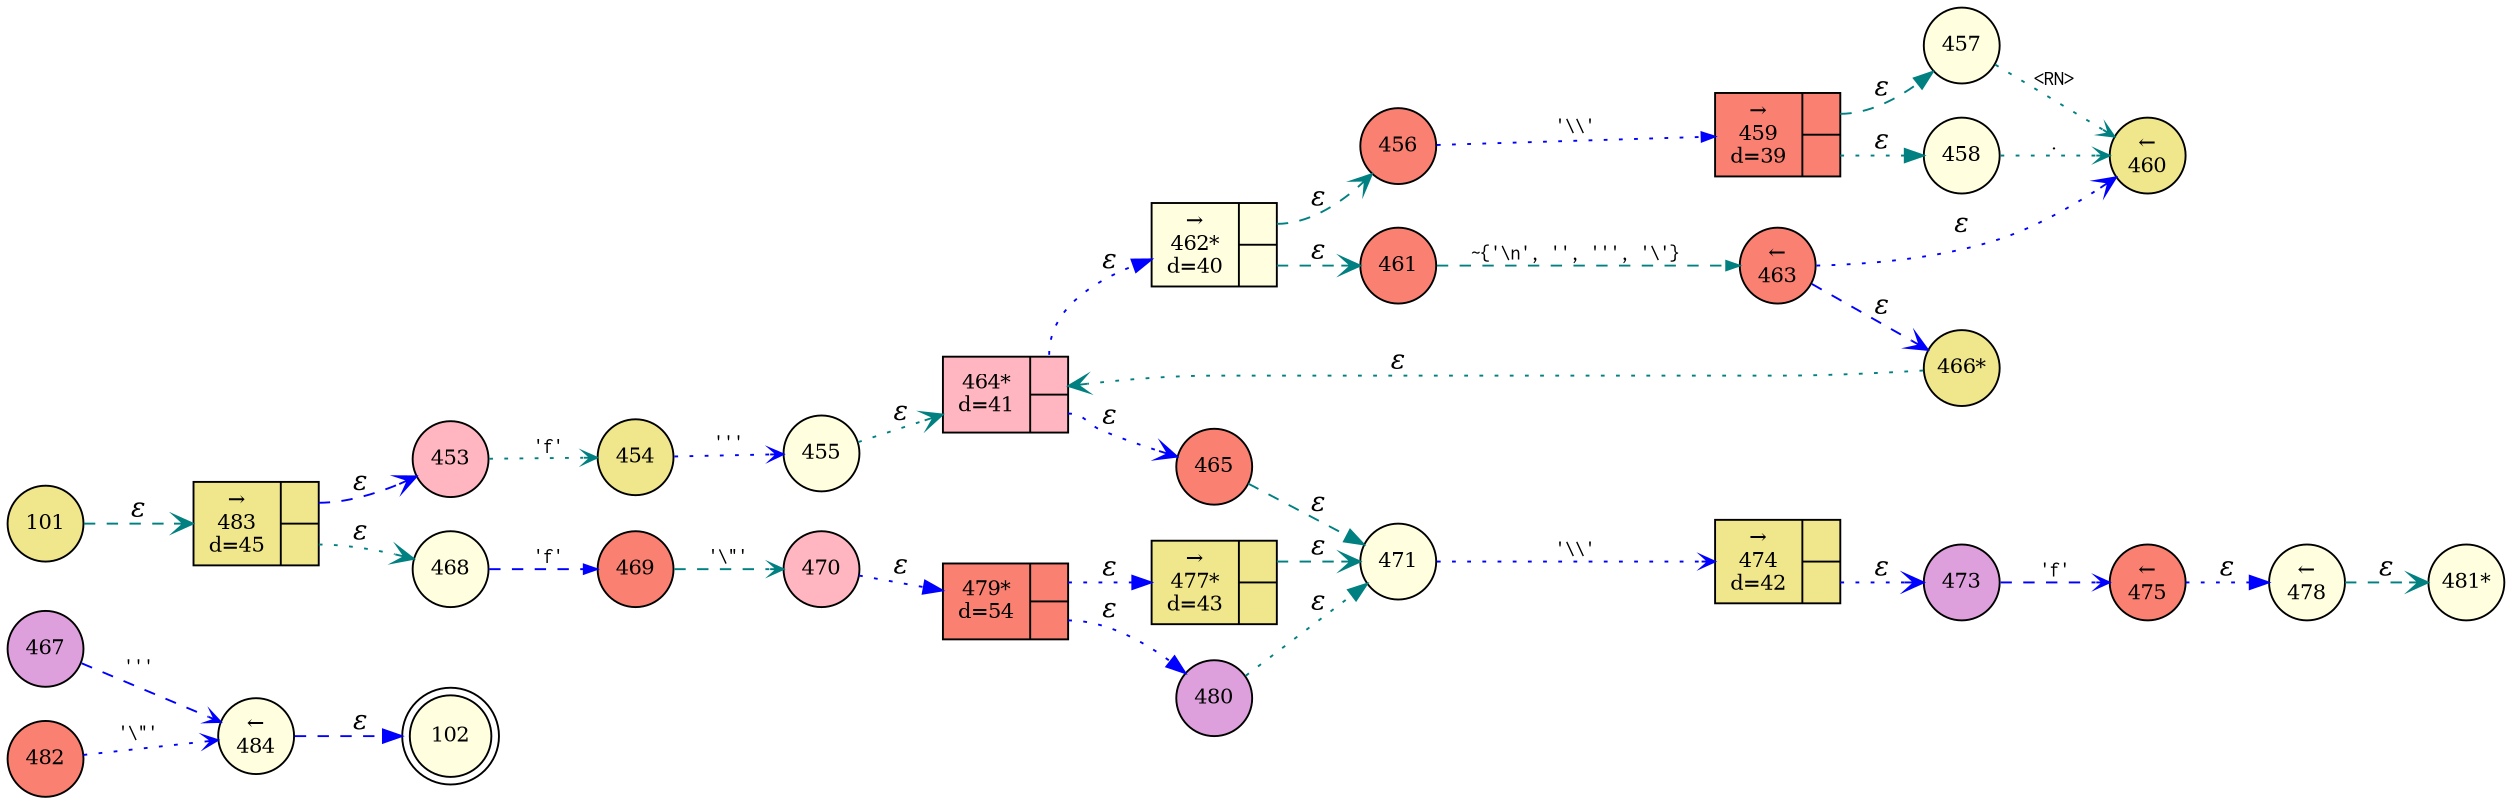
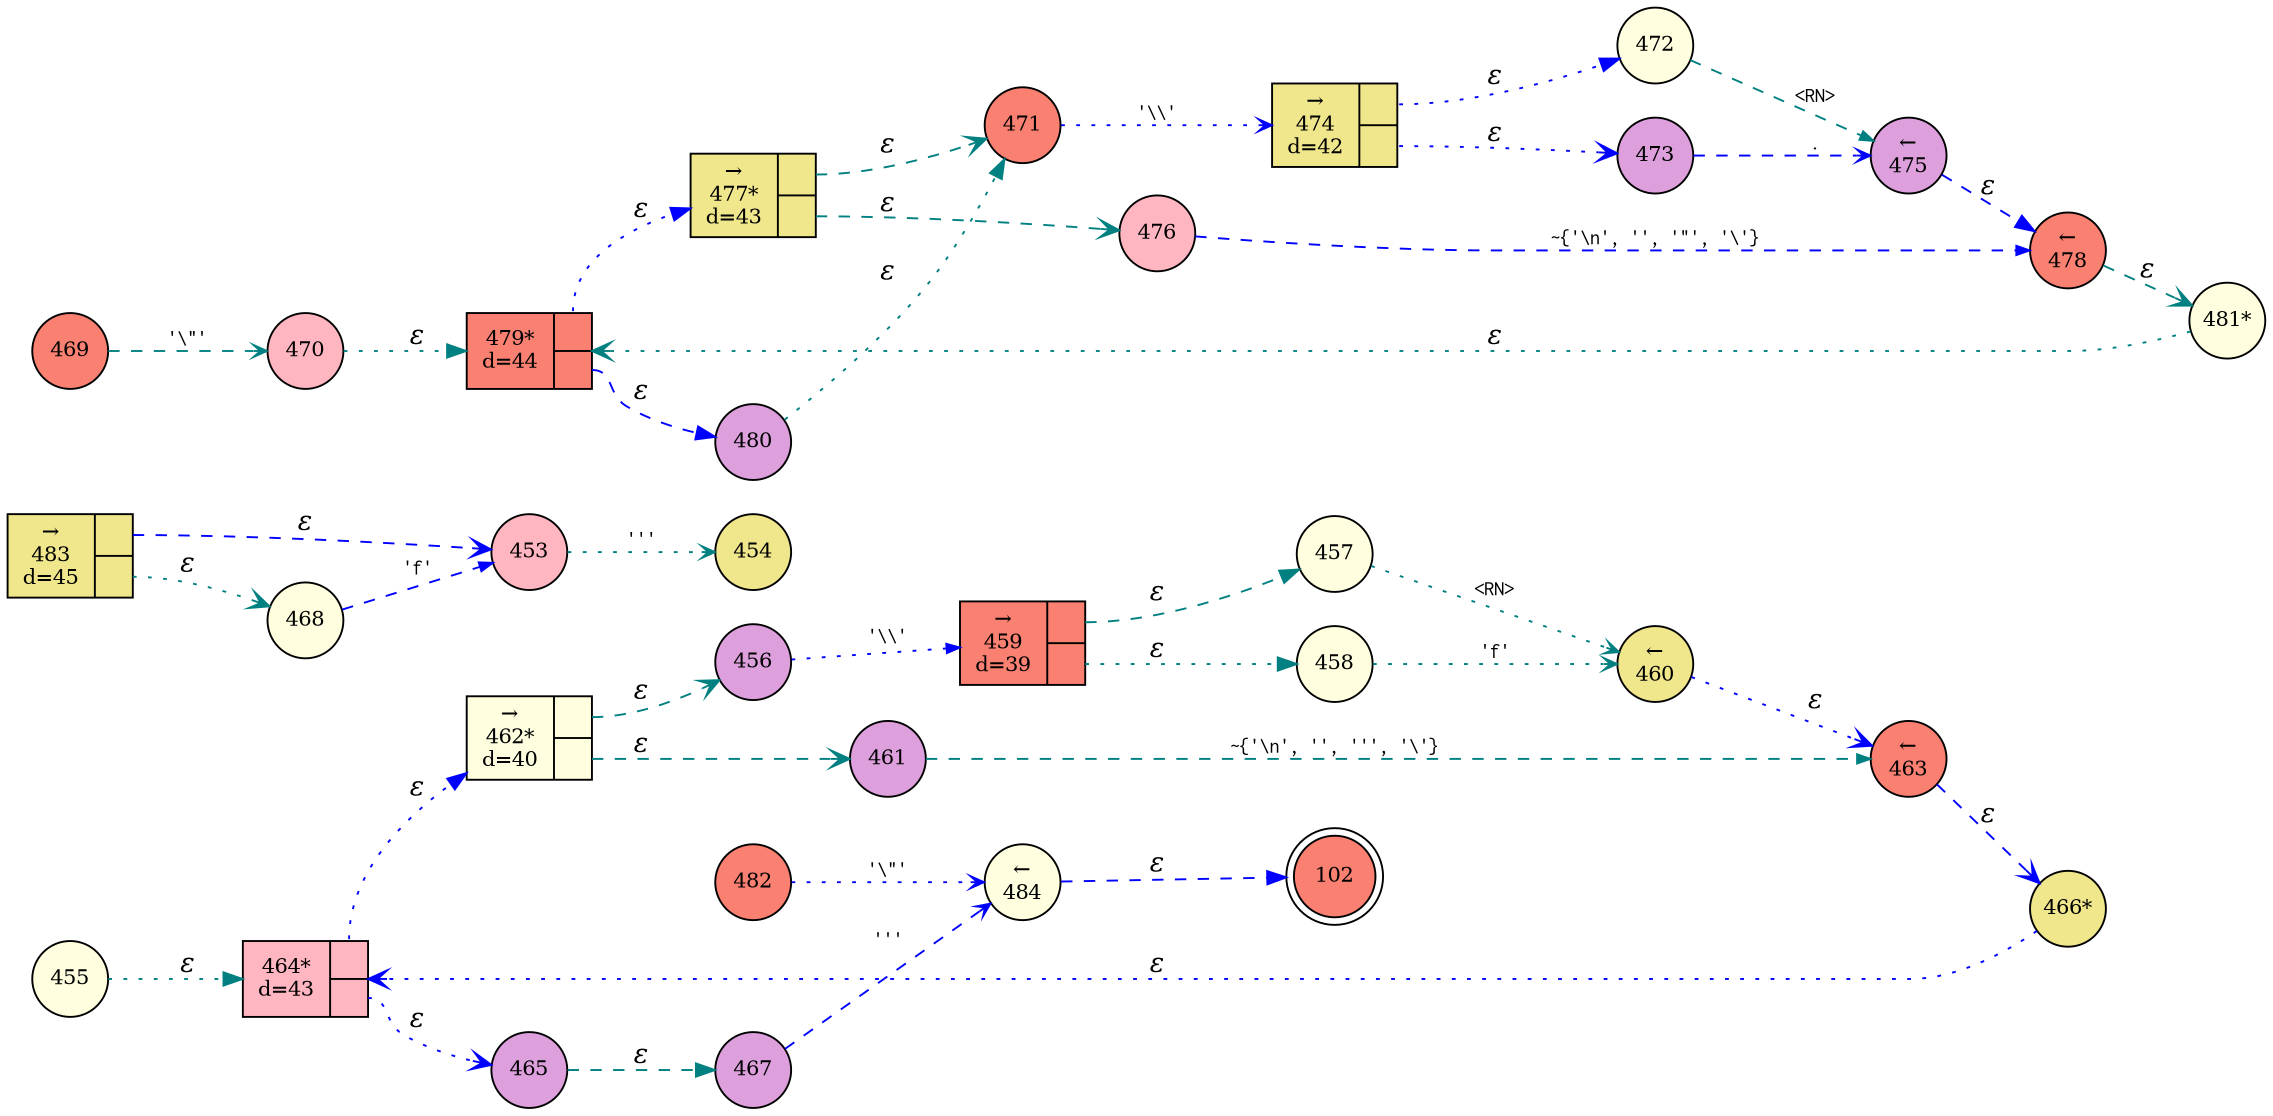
node "472": added
edge "458" -> "← 460": label "." -> "'f'"
node "456": fillcolor salmon -> plum
node "476": added
edge "← 463" -> "← 460": reversed
node "461": fillcolor salmon -> plum
edge "481*" -> "479*": added, label "ε"
edge "466*" -> "464*": color teal -> blue
node "464*": text "d=41" -> "d=43"
edge "455" -> "464*": arrowhead vee -> normal
edge "453" -> "454": label "'f'" -> "'''"
edge "454" -> "455": removed, label "'''"
node "465": fillcolor salmon -> plum
edge "465" -> "471": now "465" -> "467"
node "101": removed
node "471": fillcolor lightyellow -> salmon
edge "468" -> "469": now "468" -> "453"
edge "473" -> "← 475": label "'f'" -> "."
edge "470" -> "479*": color blue -> teal
node "← 475": fillcolor salmon -> plum
edge "← 475" -> "← 478": style dotted -> dashed
node "← 478": fillcolor lightyellow -> salmon
node "479*": text "d=54" -> "d=44"
edge "479*" -> "480": style dotted -> dashed
node "102": fillcolor lightyellow -> salmon
